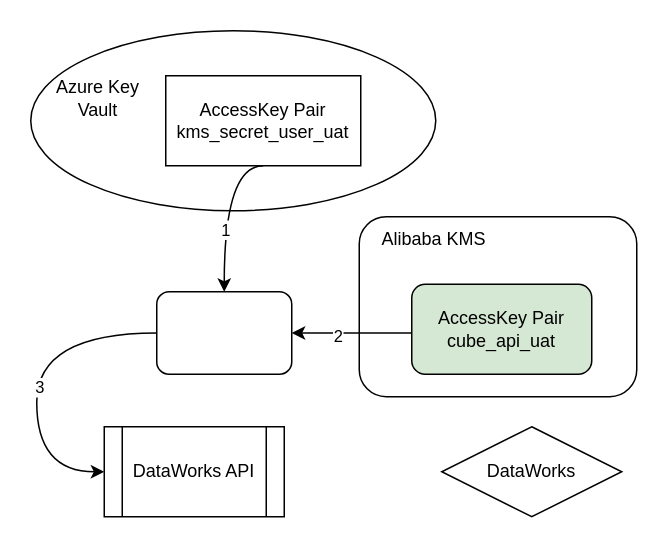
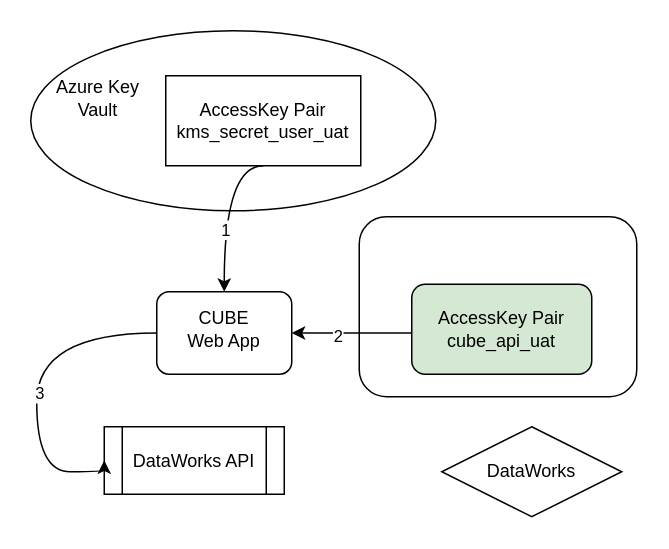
node "Alibaba KMS": removed
node "CUBE Web App": added
node "DataWorks API": size 180x90 -> 180x68
